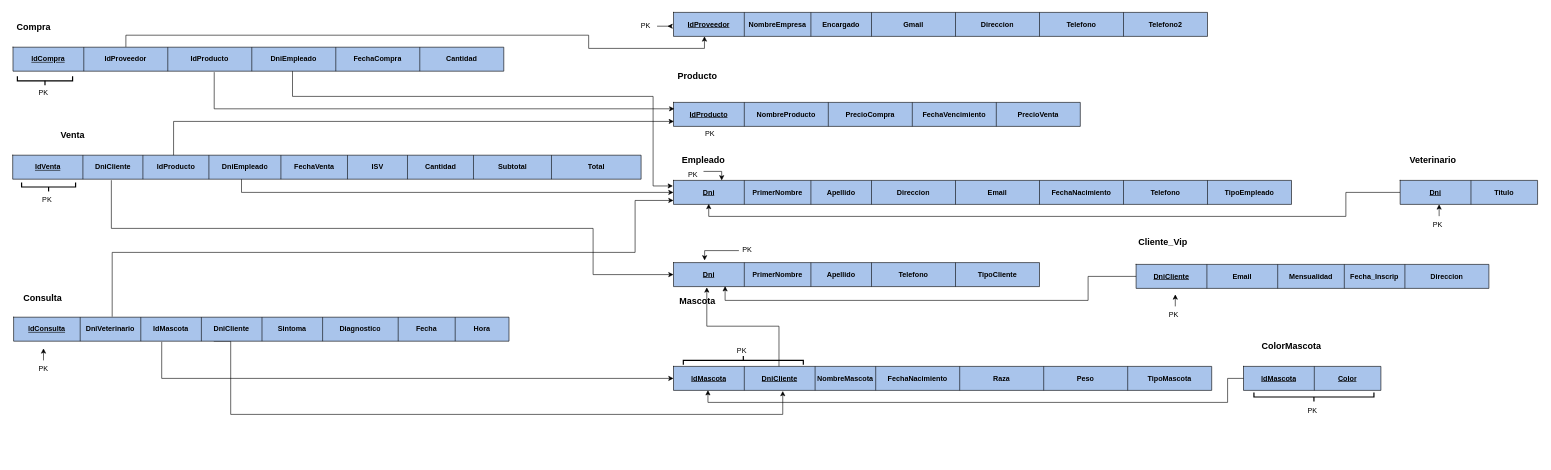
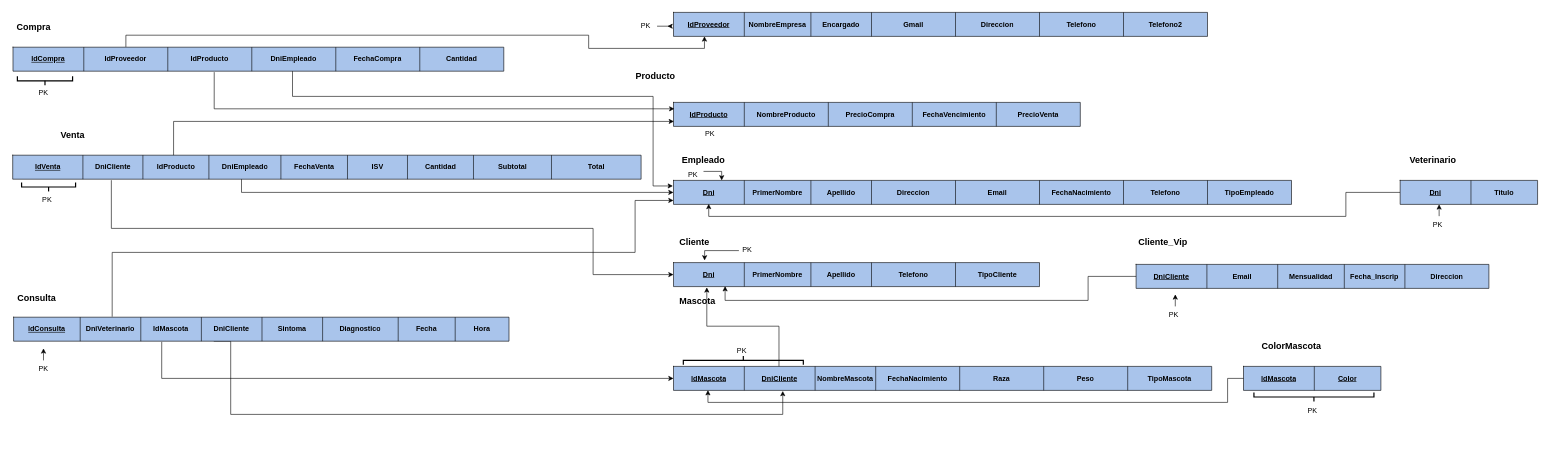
node "Producto": moved (698, 75) -> (656, 75)
node "Cliente": added
node "Consulta": moved (43, 297) -> (37, 297)
